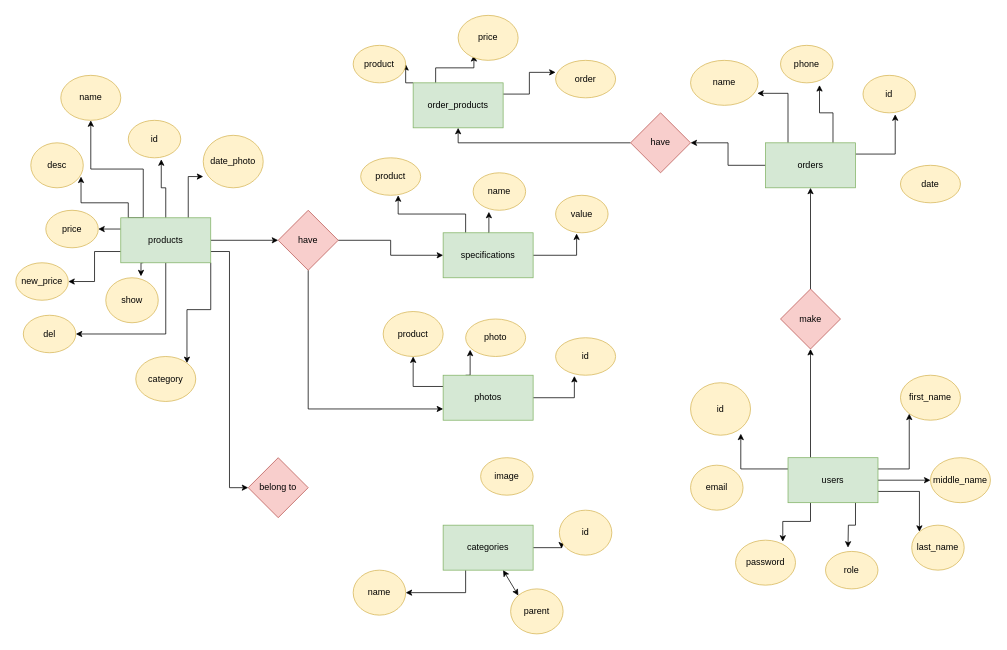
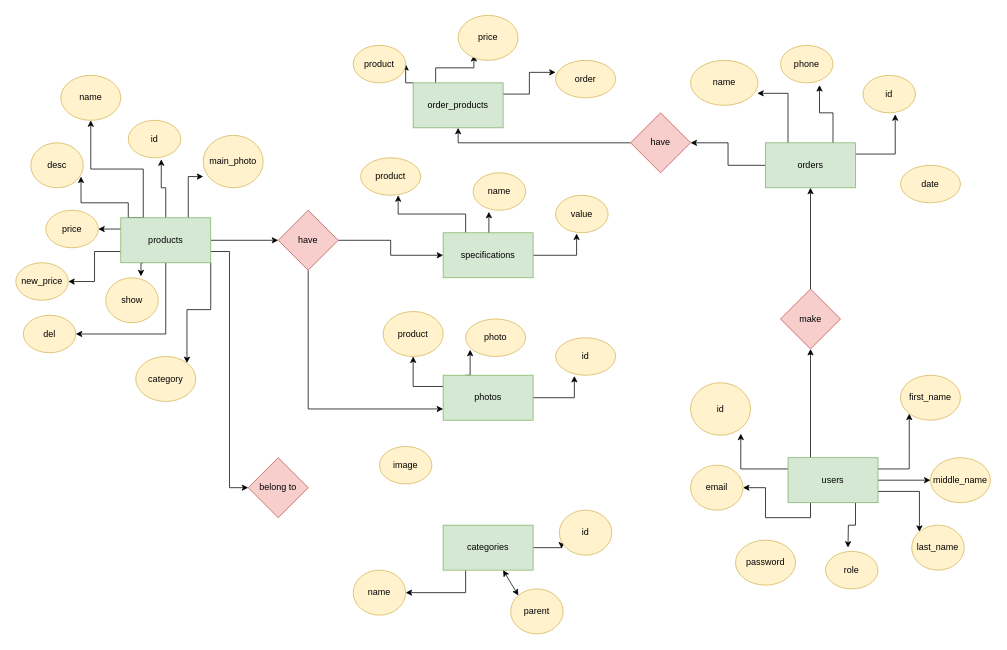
node "date_photo": label "date_photo" -> "main_photo"
node "image": moved (507, 477) -> (405, 465)
edge "users" -> "password": now "users" -> "email"
